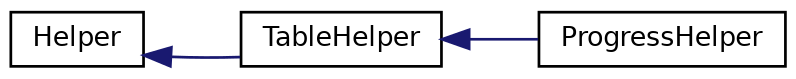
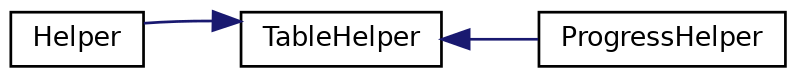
edge "TableHelper" -> "Helper": reversed
